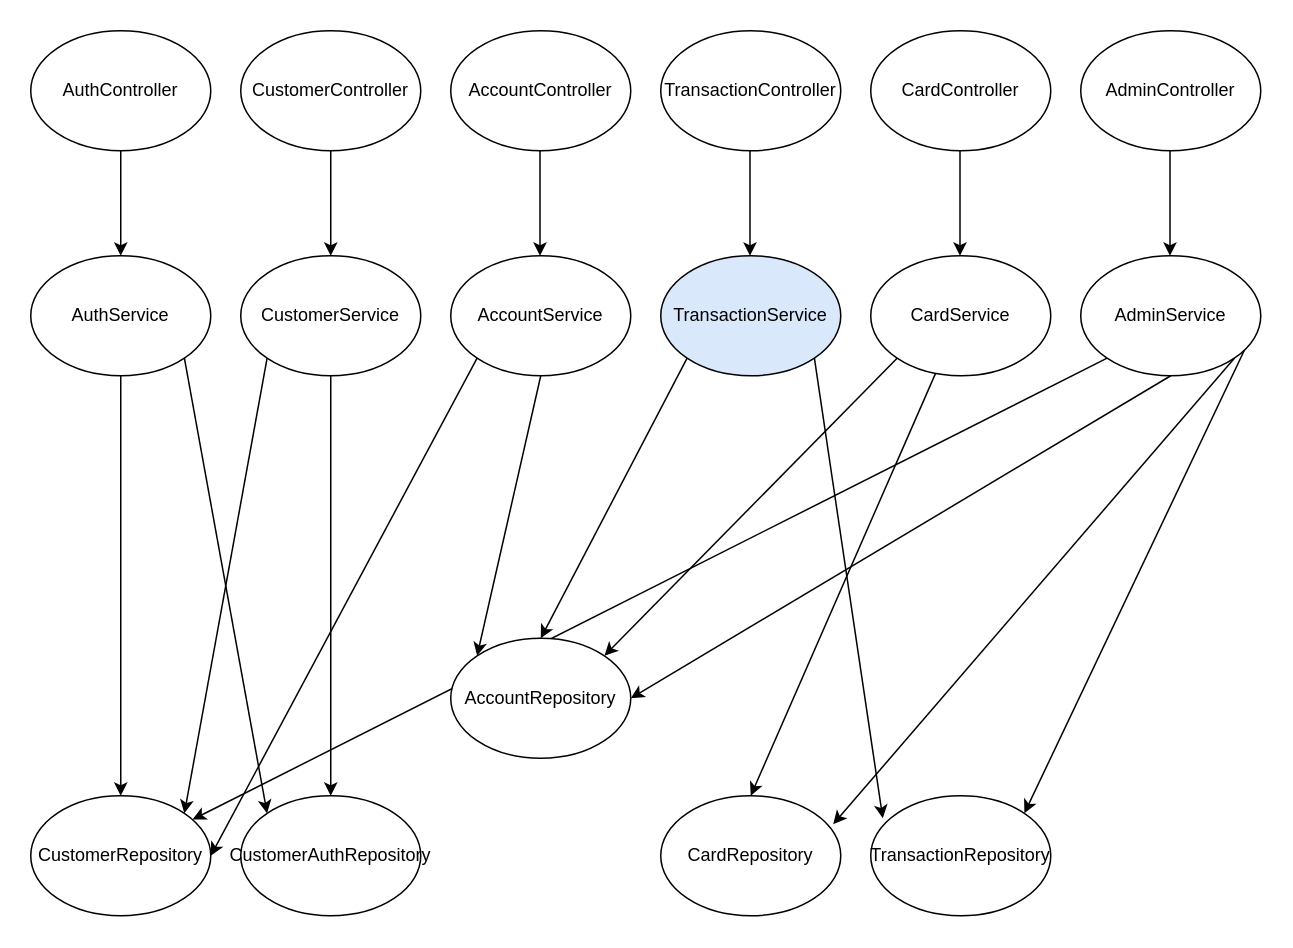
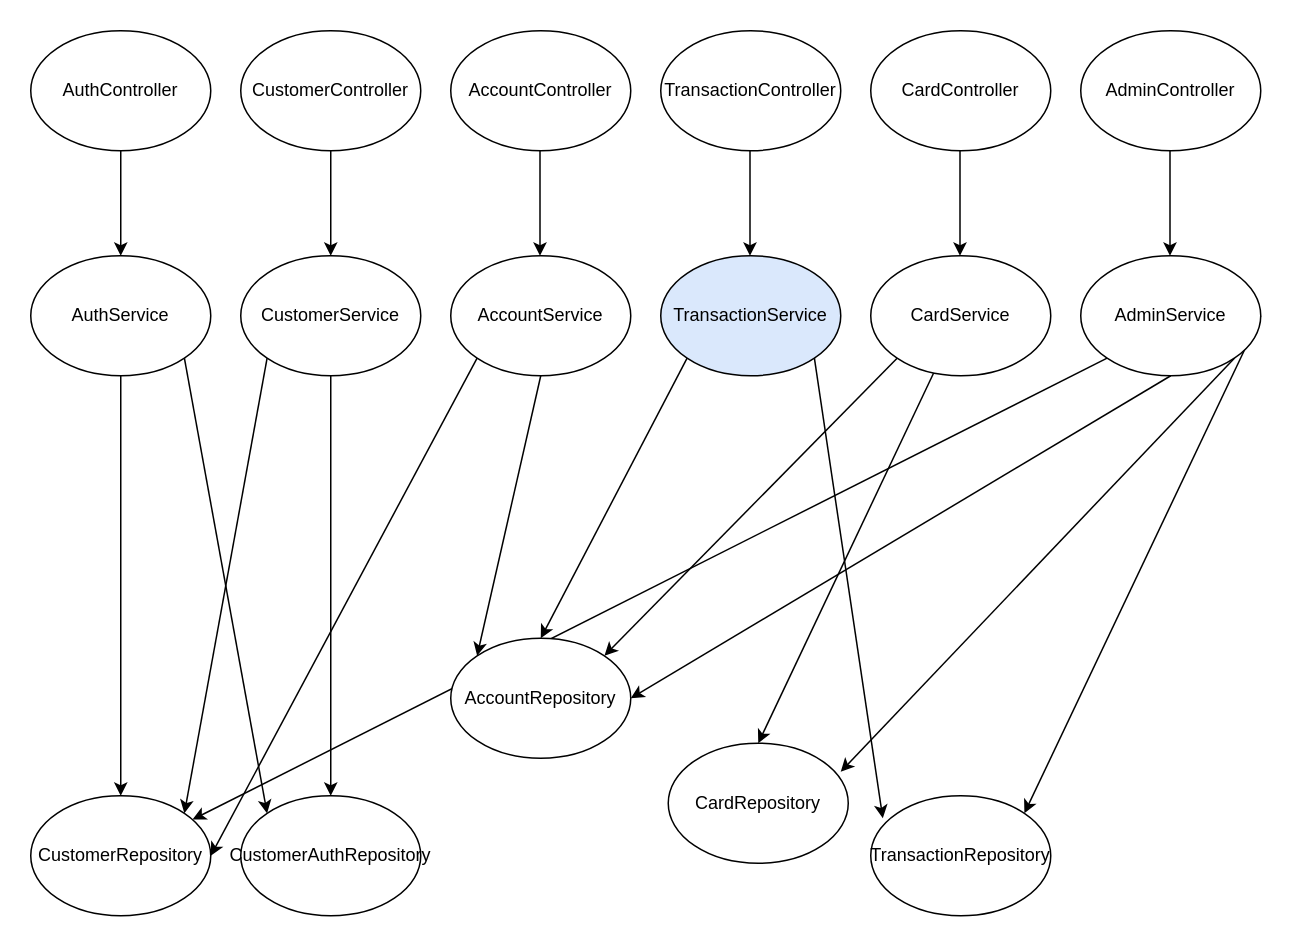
node "CardRepository": moved (751, 856) -> (758, 803)
